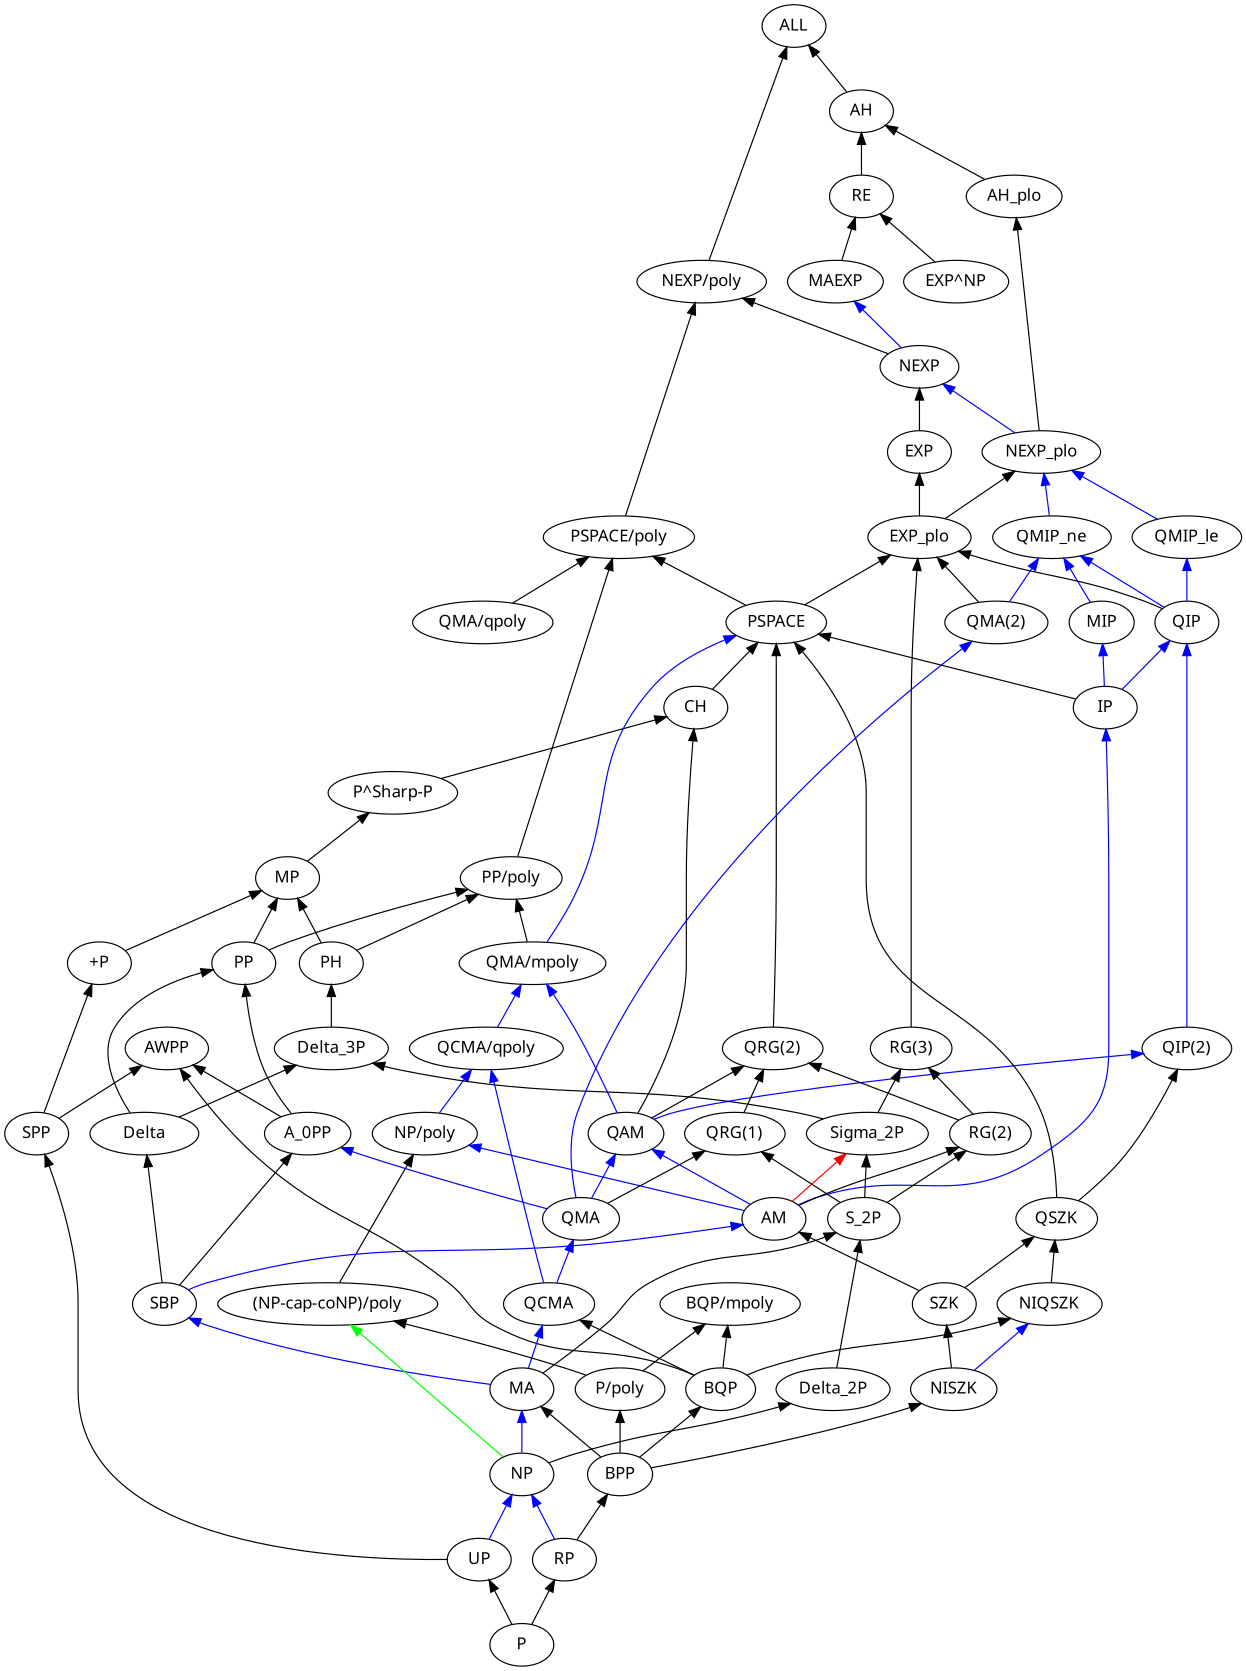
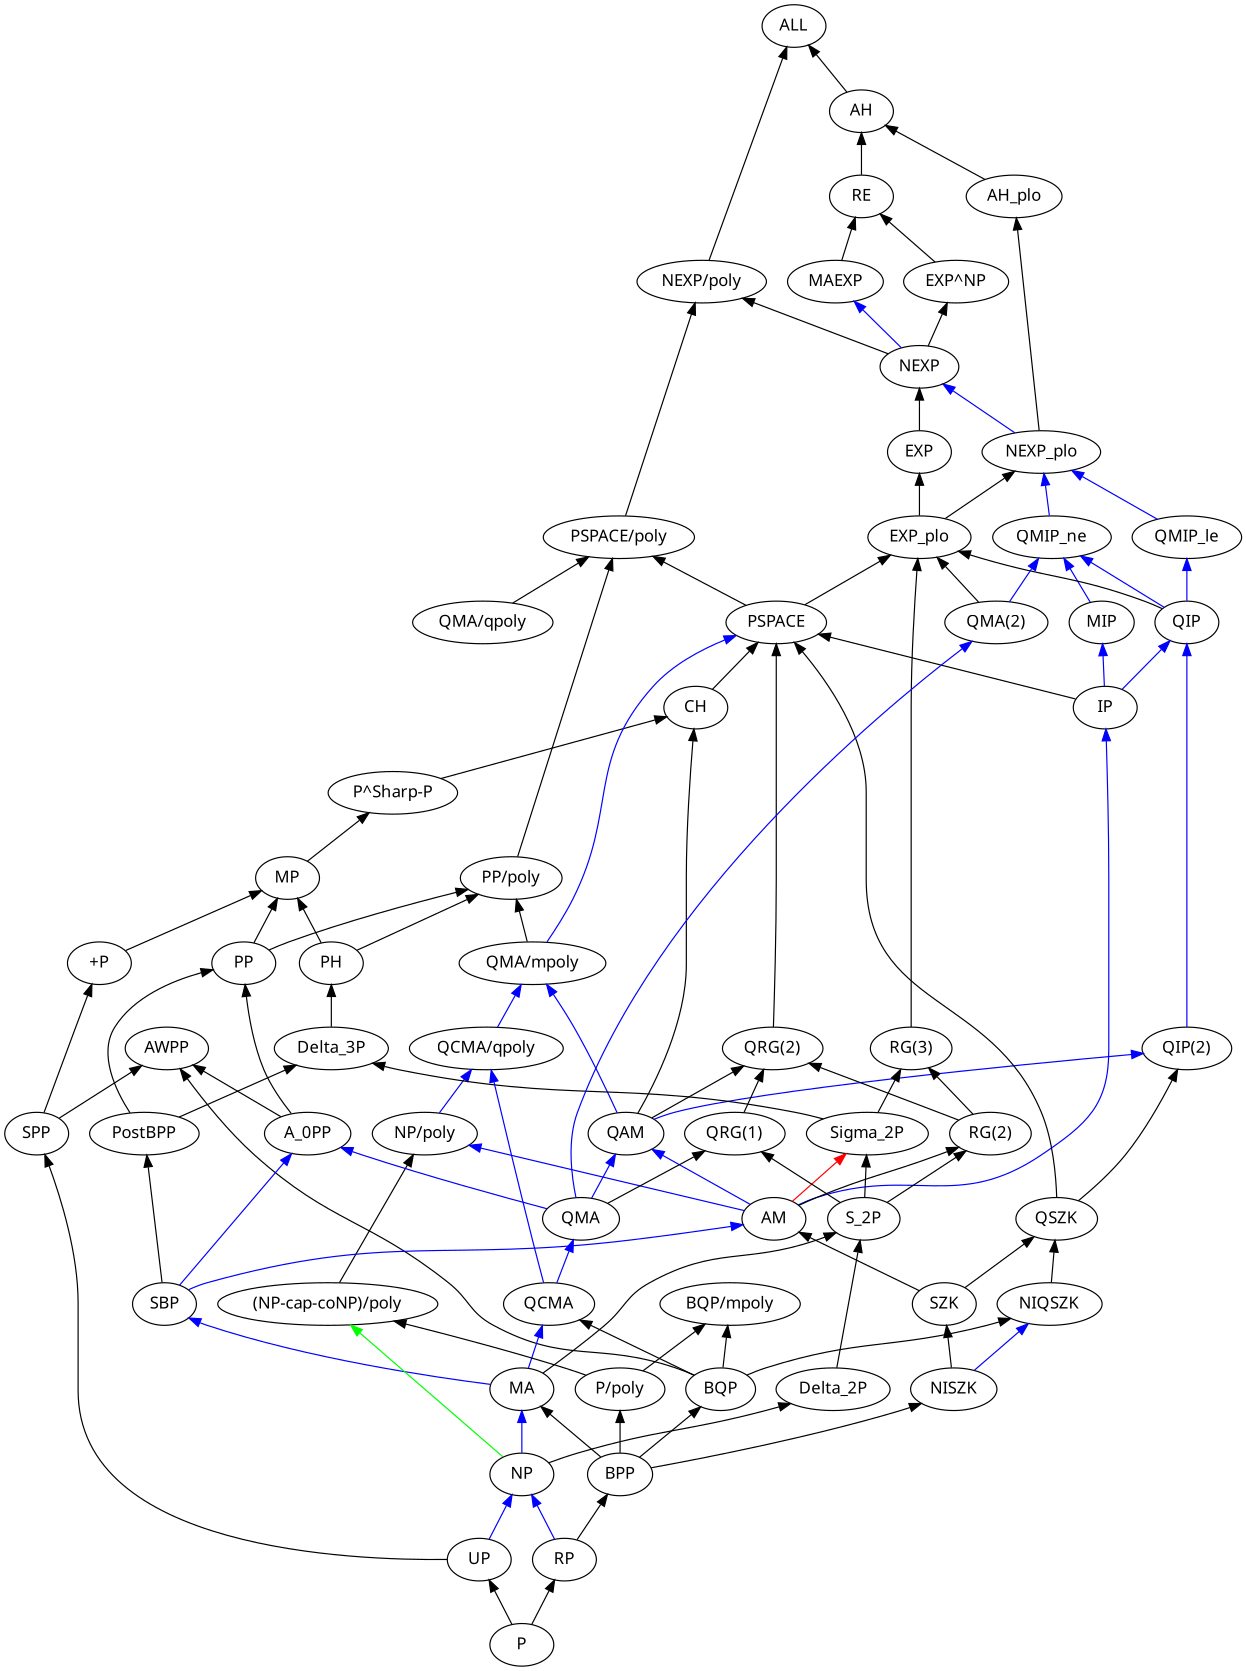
edge "NEXP" -> "EXP^NP": added
node "Delta": label "Delta" -> "PostBPP"
edge "SBP" -> "A_0PP": color black -> blue
